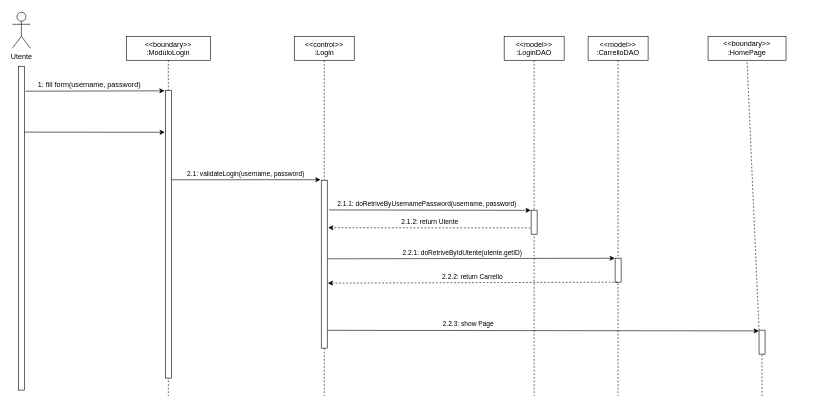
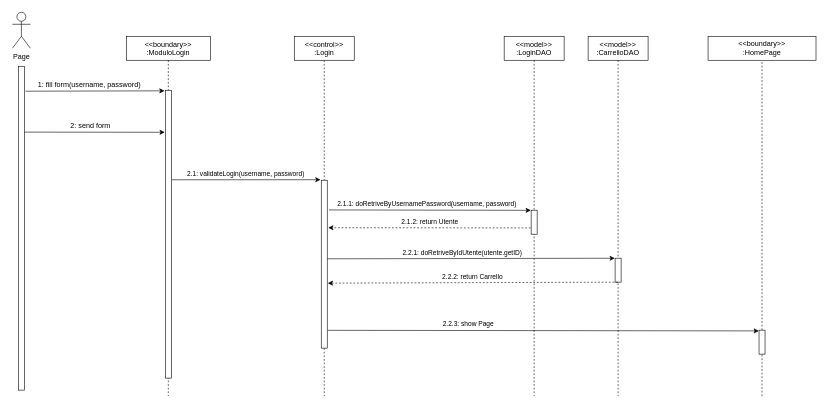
node "<<boundary>> :HomePage": size 78x24 -> 108x24
node "Utente": label "Utente" -> "Page"
node "2: send form": added
